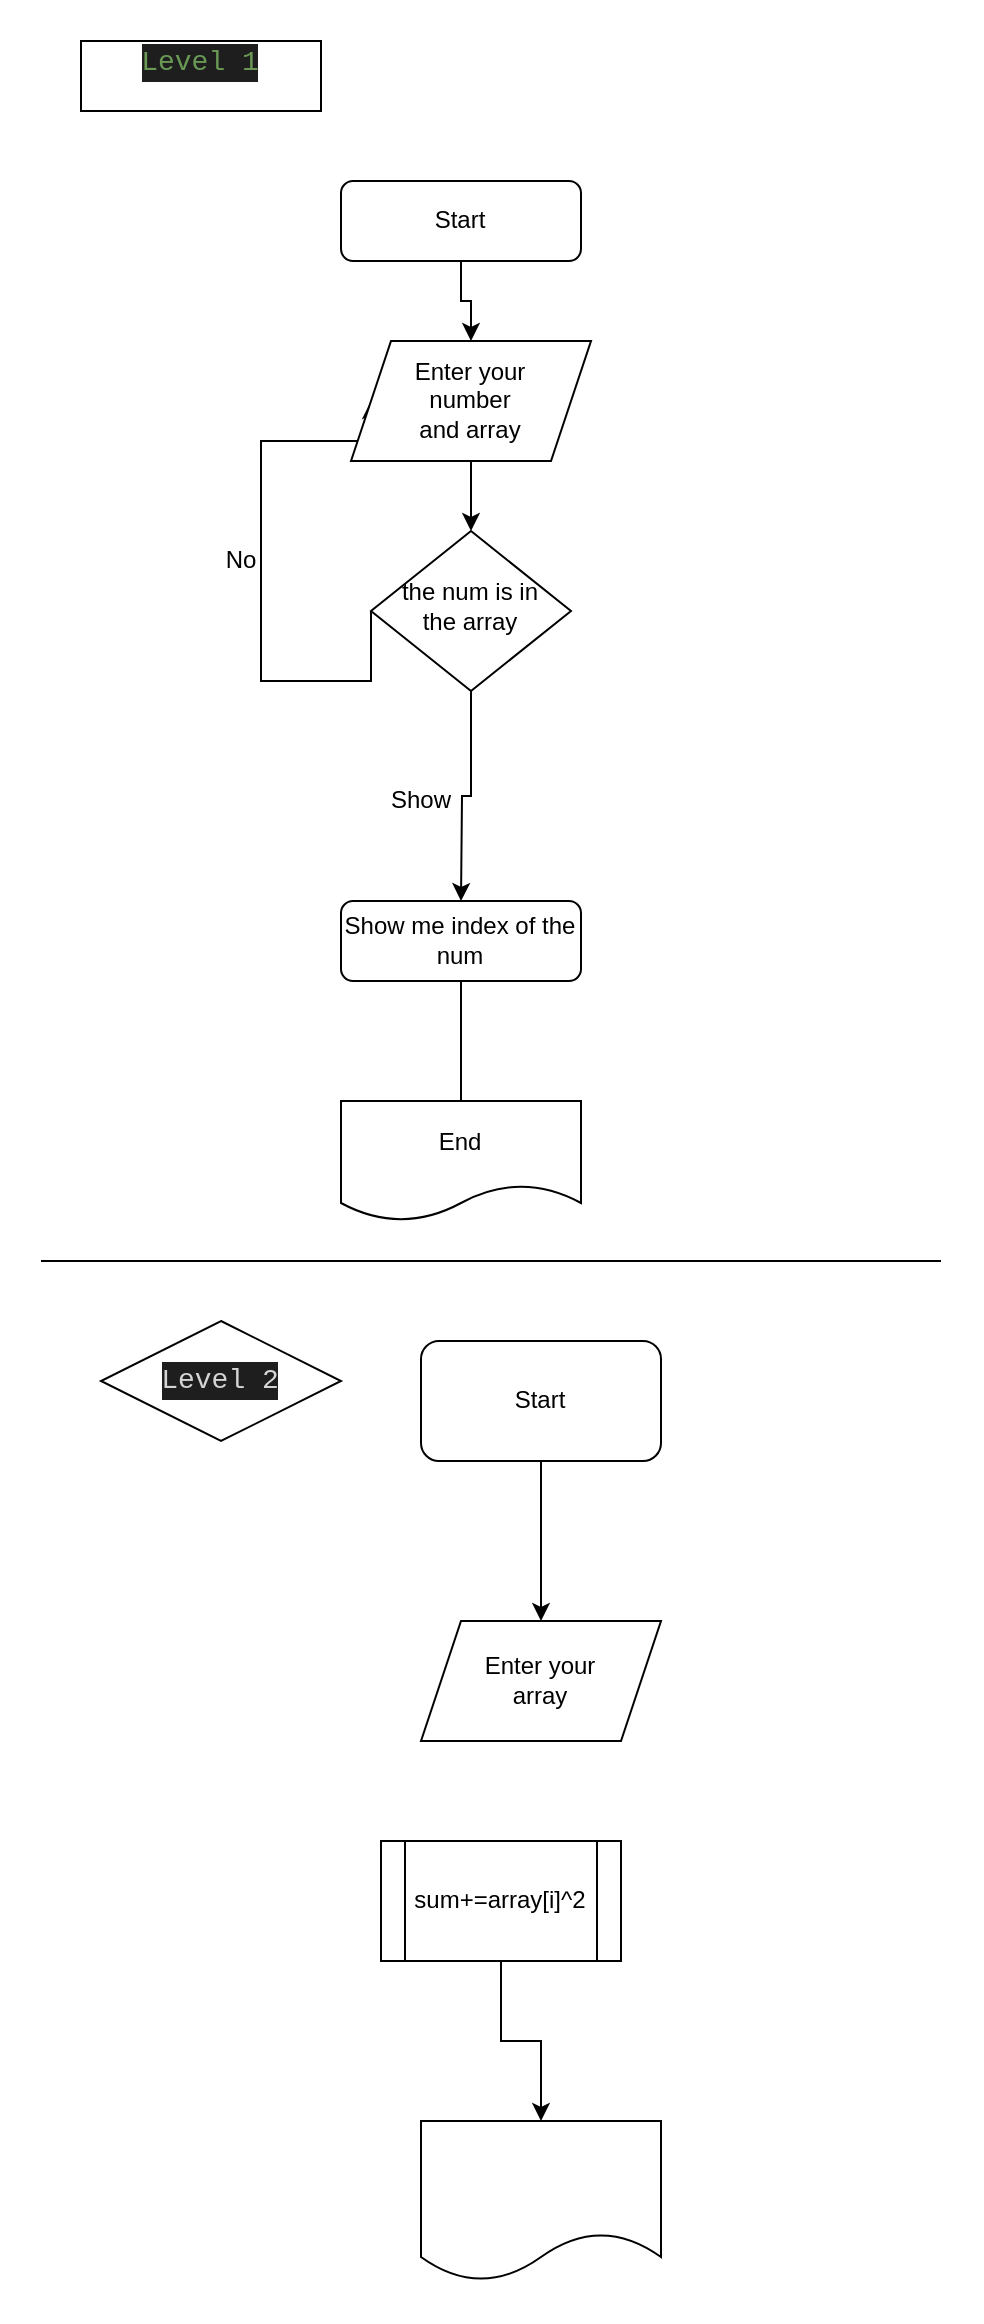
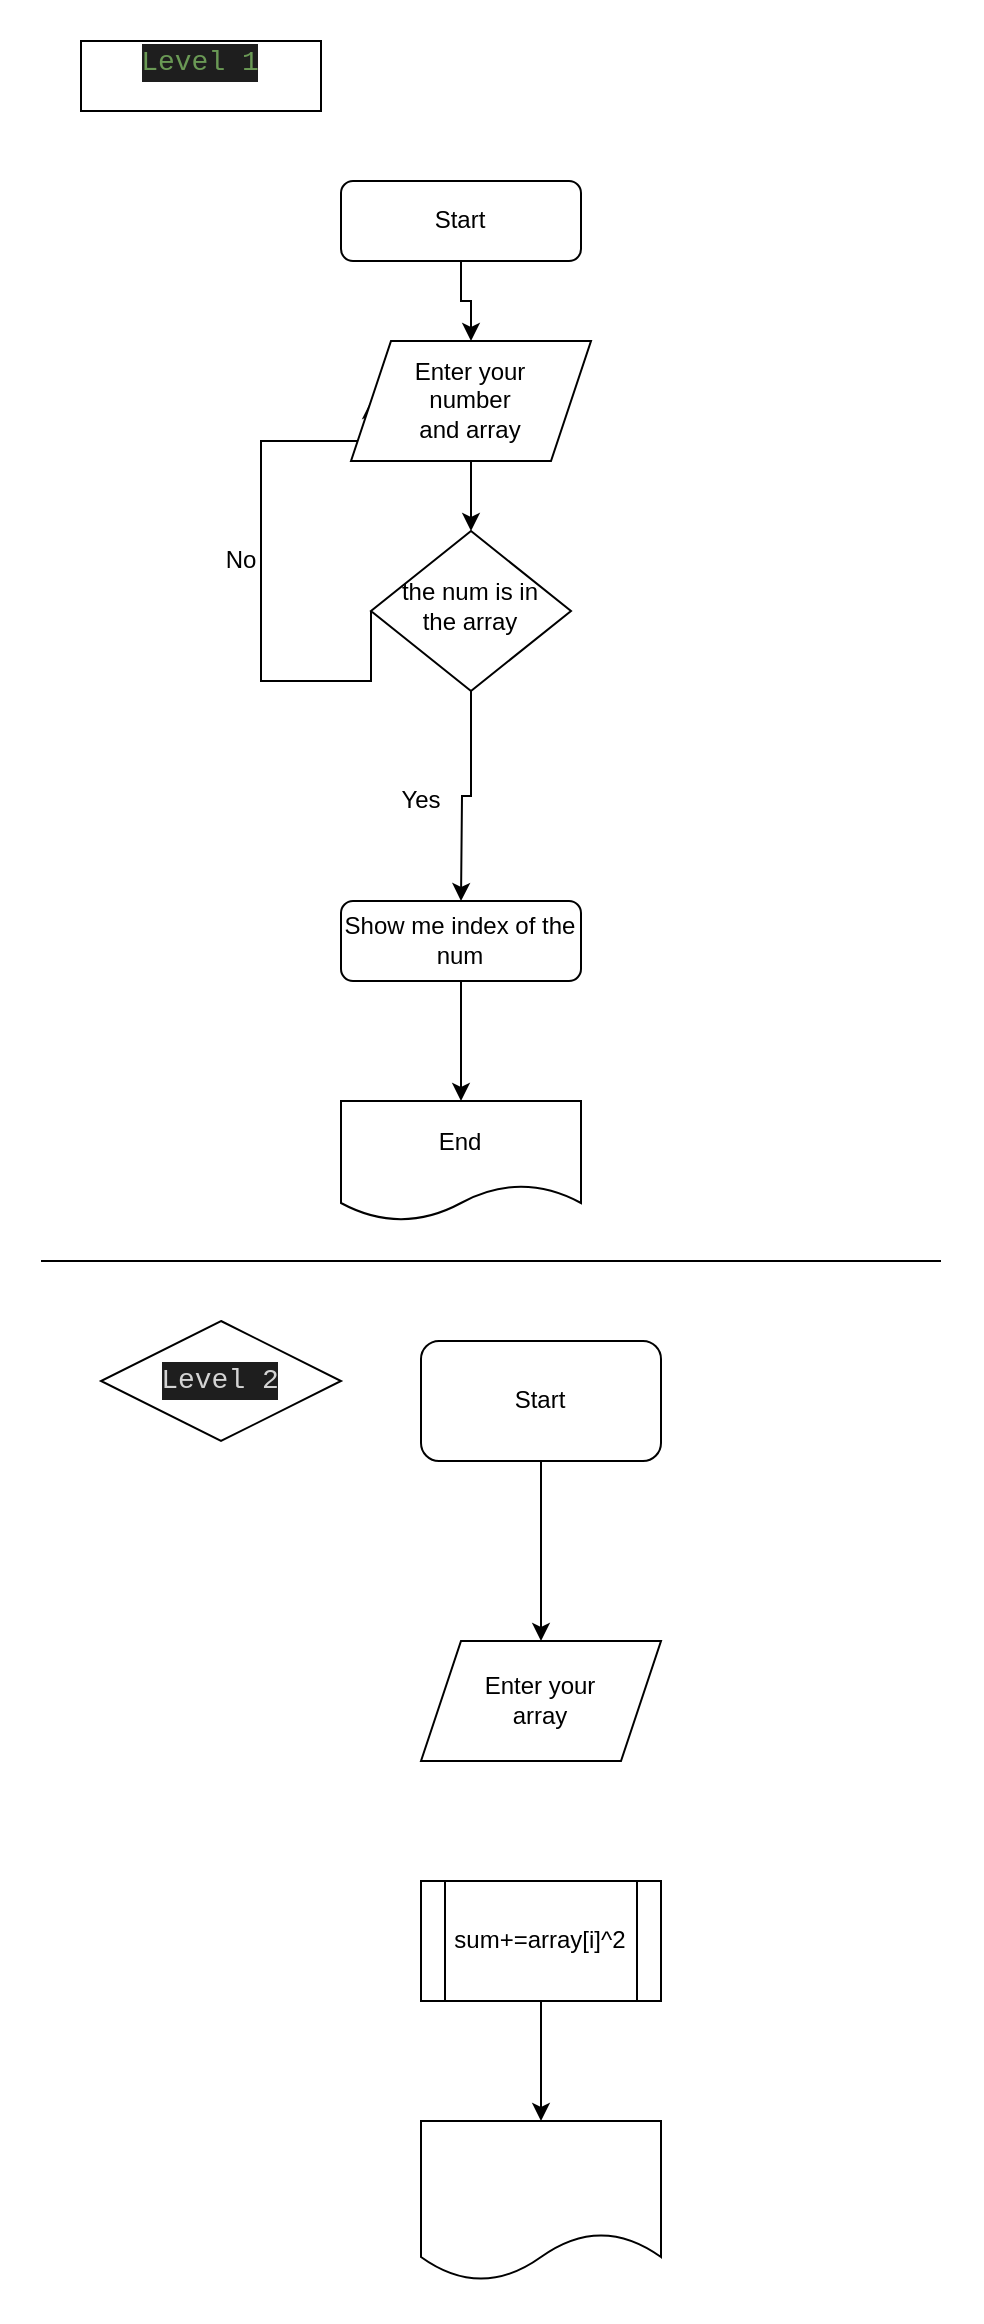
node "Show": label "Show" -> "Yes"
edge "Show me index of the num" -- "End": arrowhead none -> classic
node "Enter yourarray": moved (541, 1681) -> (541, 1701)
node "sum+=array[i]^2": moved (501, 1901) -> (541, 1941)
